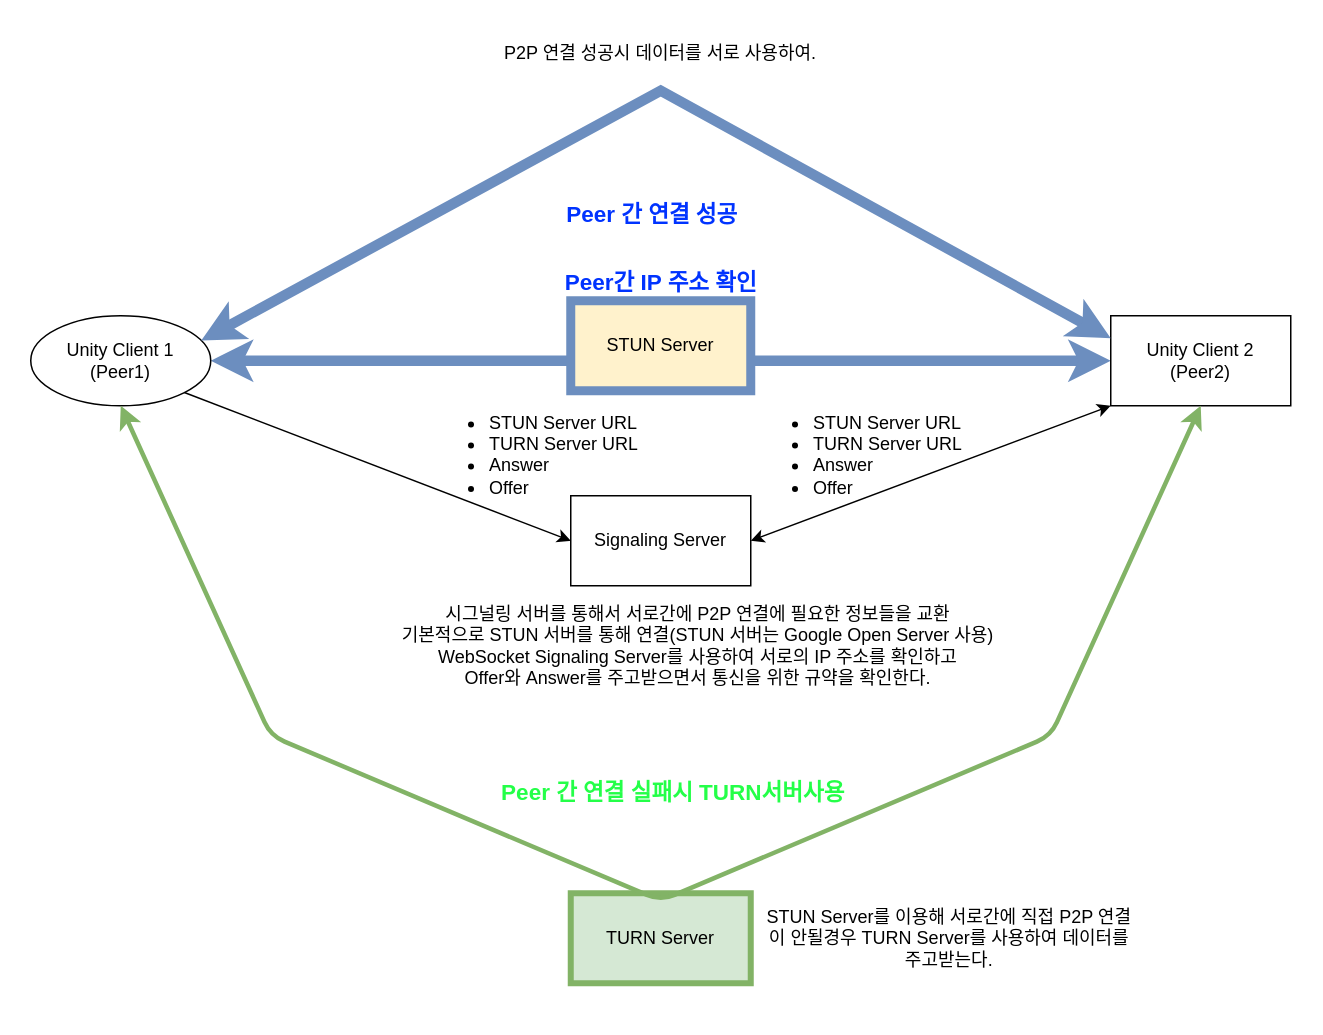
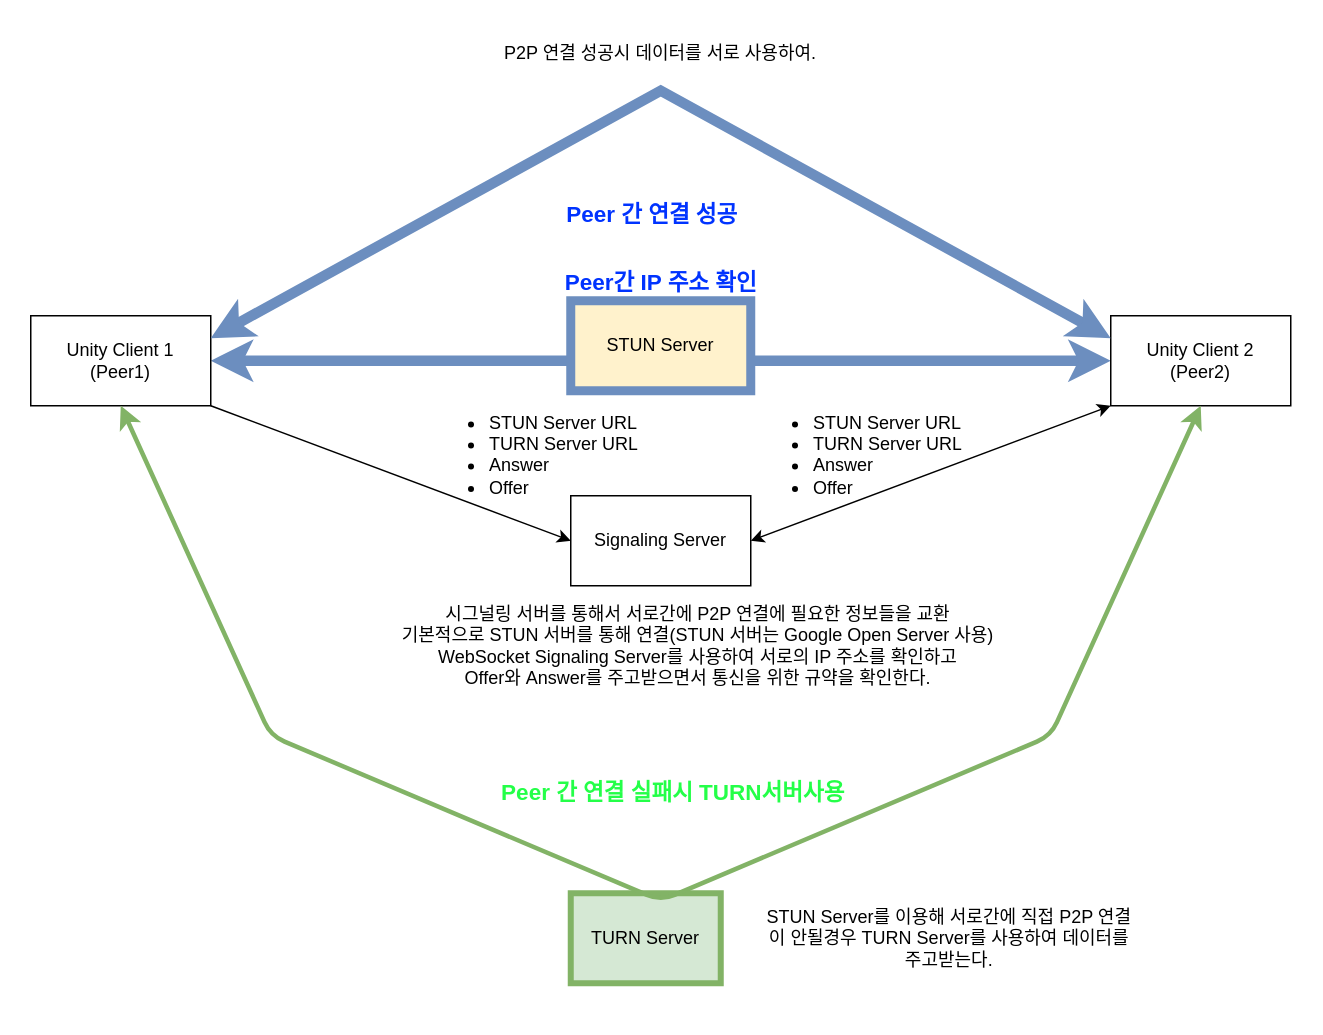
node "Unity Client 1 (Peer1)": shape ellipse -> rectangle
node "TURN Server": size 180x90 -> 150x90
